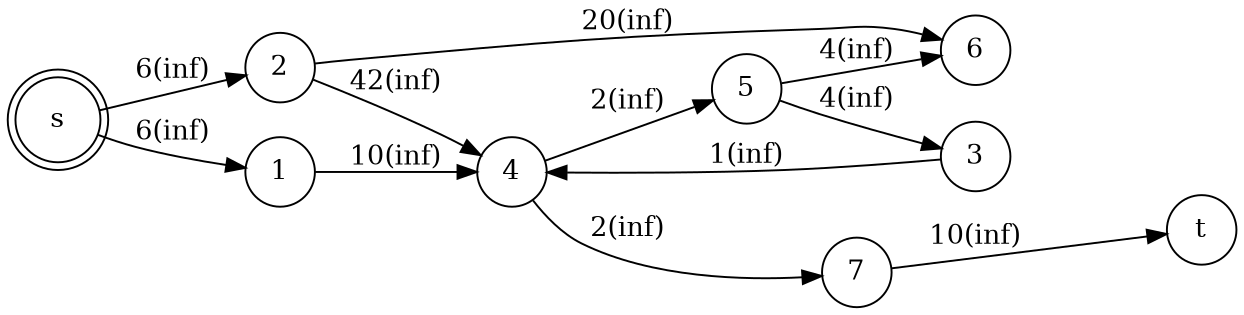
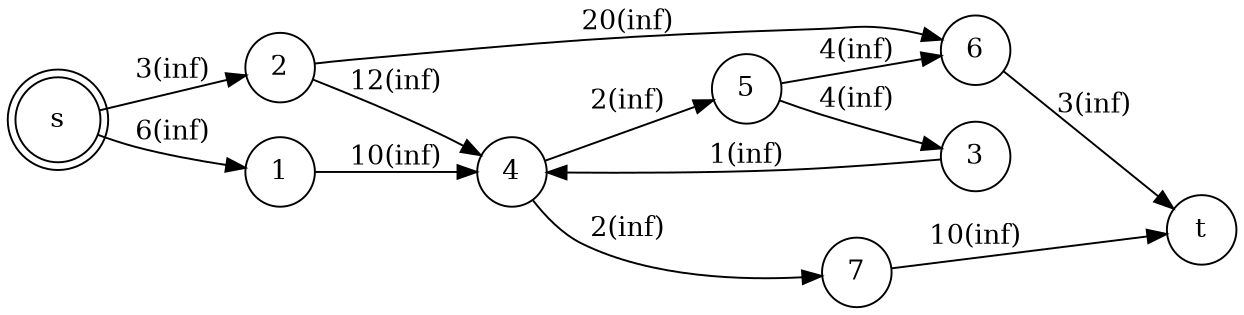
edge "s" -> "2": label "6(inf)" -> "3(inf)"
edge "2" -> "4": label "42(inf)" -> "12(inf)"
edge "6" -> "t": added, label "3(inf)"
